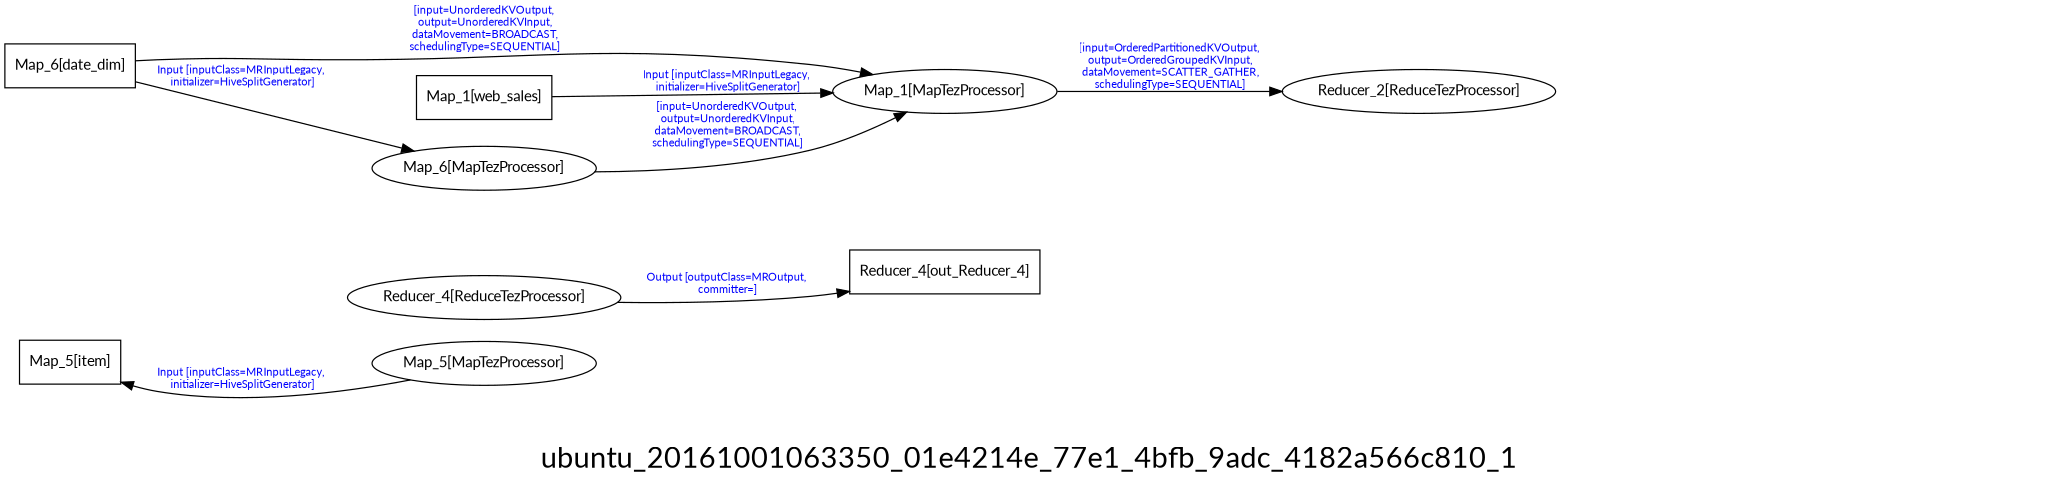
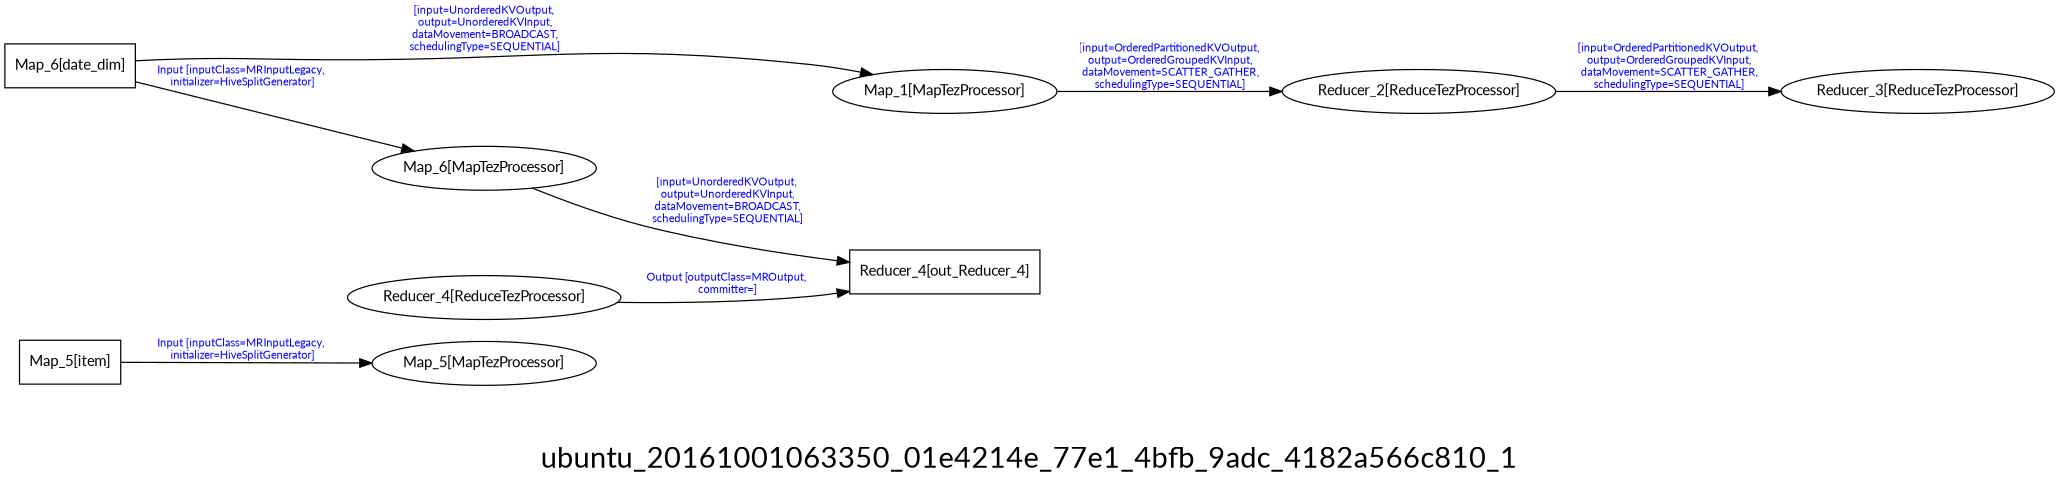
node "Reducer_3[ReduceTezProcessor]": added
node "Map_1[web_sales]": removed
edge "Map_6[MapTezProcessor]" -> "Map_1[MapTezProcessor]": now "Map_6[MapTezProcessor]" -> "Reducer_4[out_Reducer_4]"
edge "Map_5[MapTezProcessor]" -> "Map_5[item]": reversed
